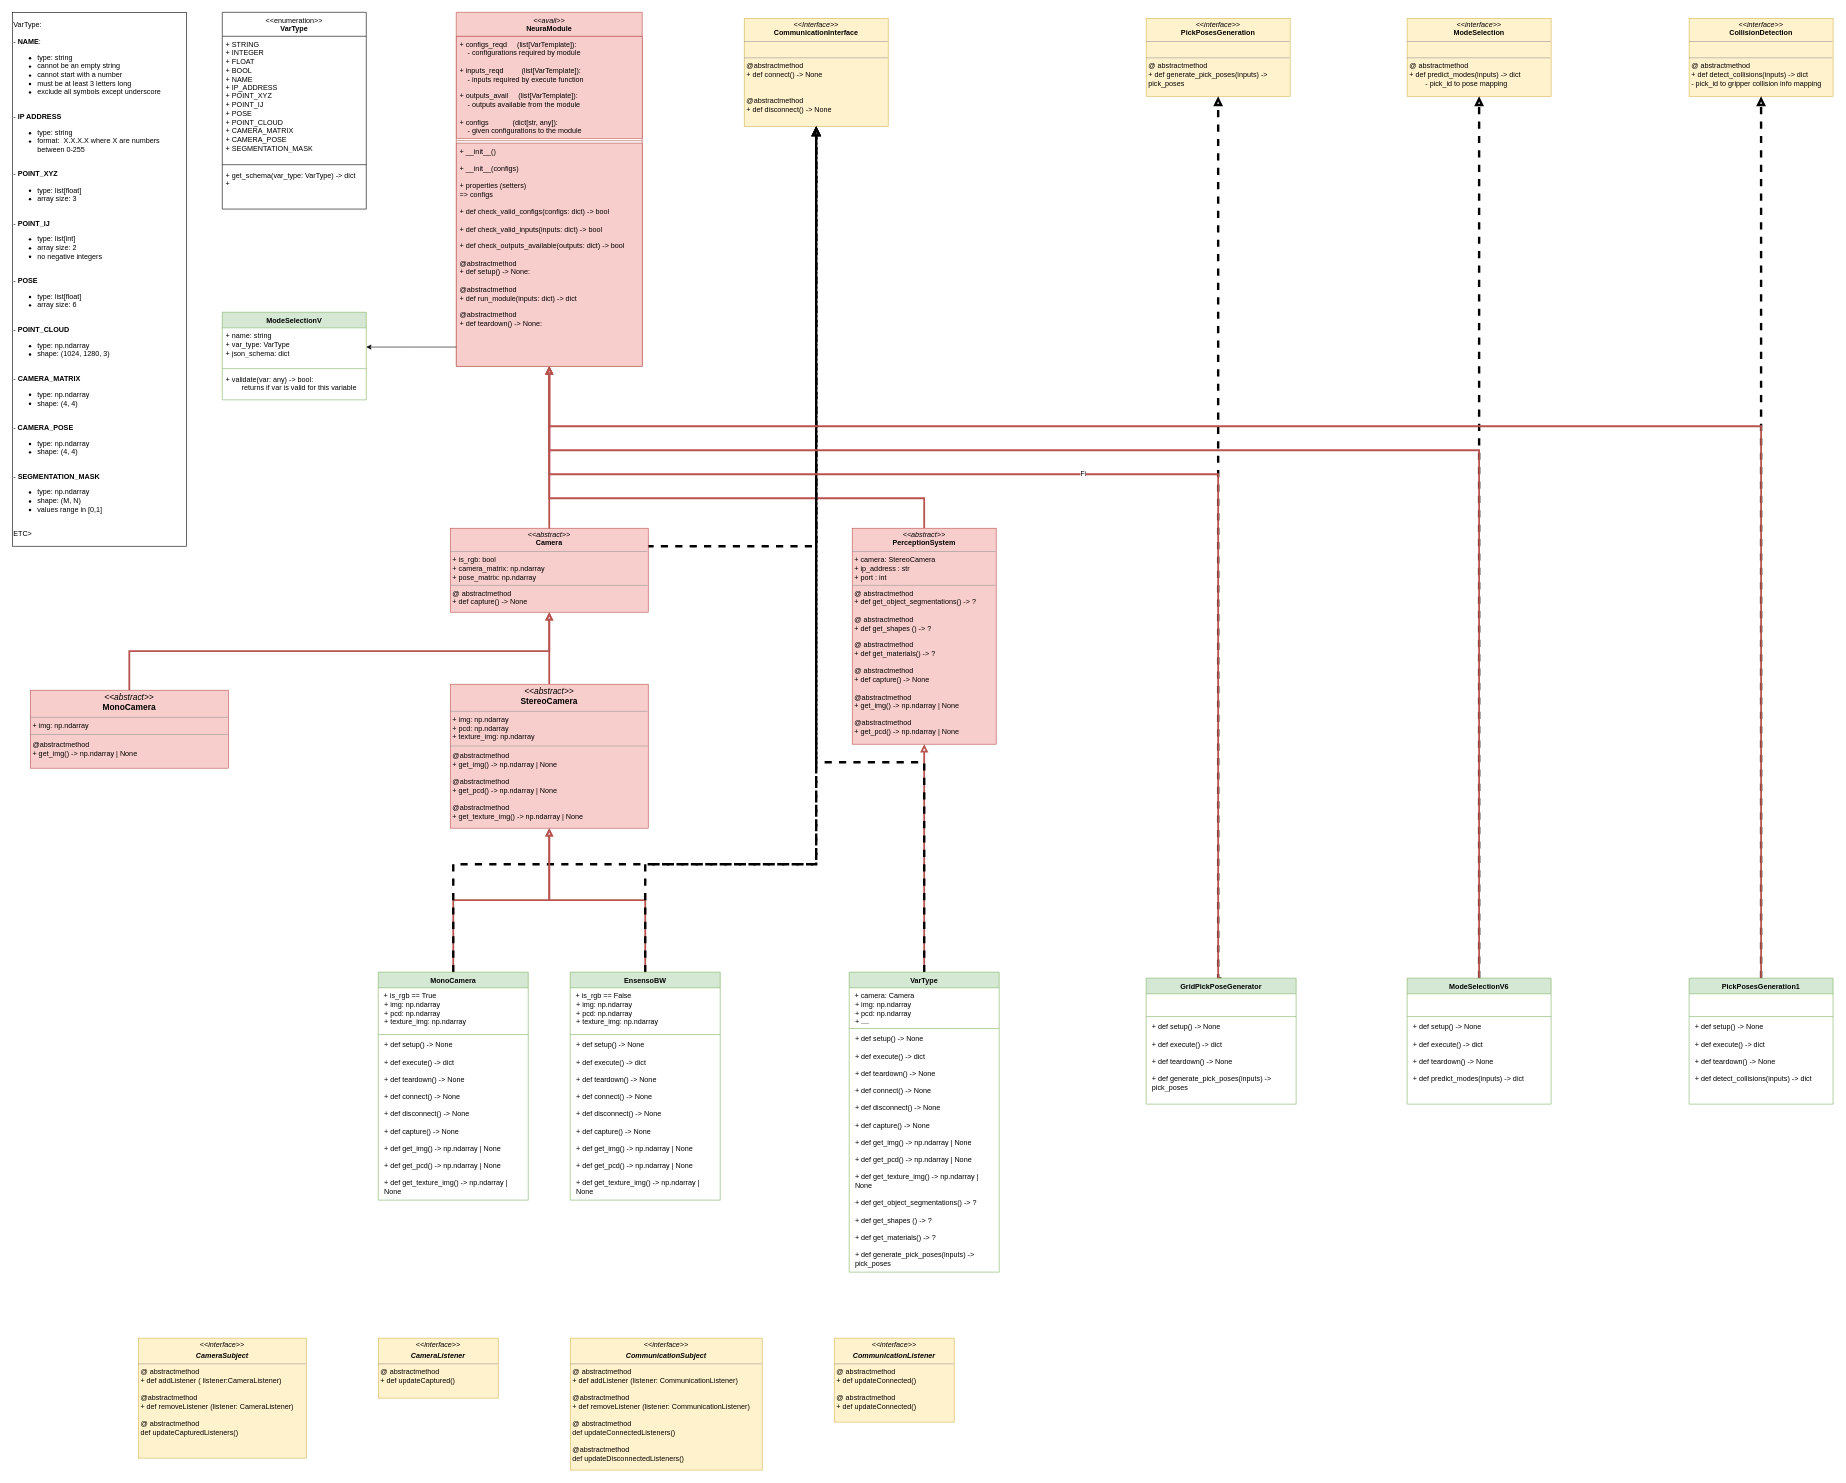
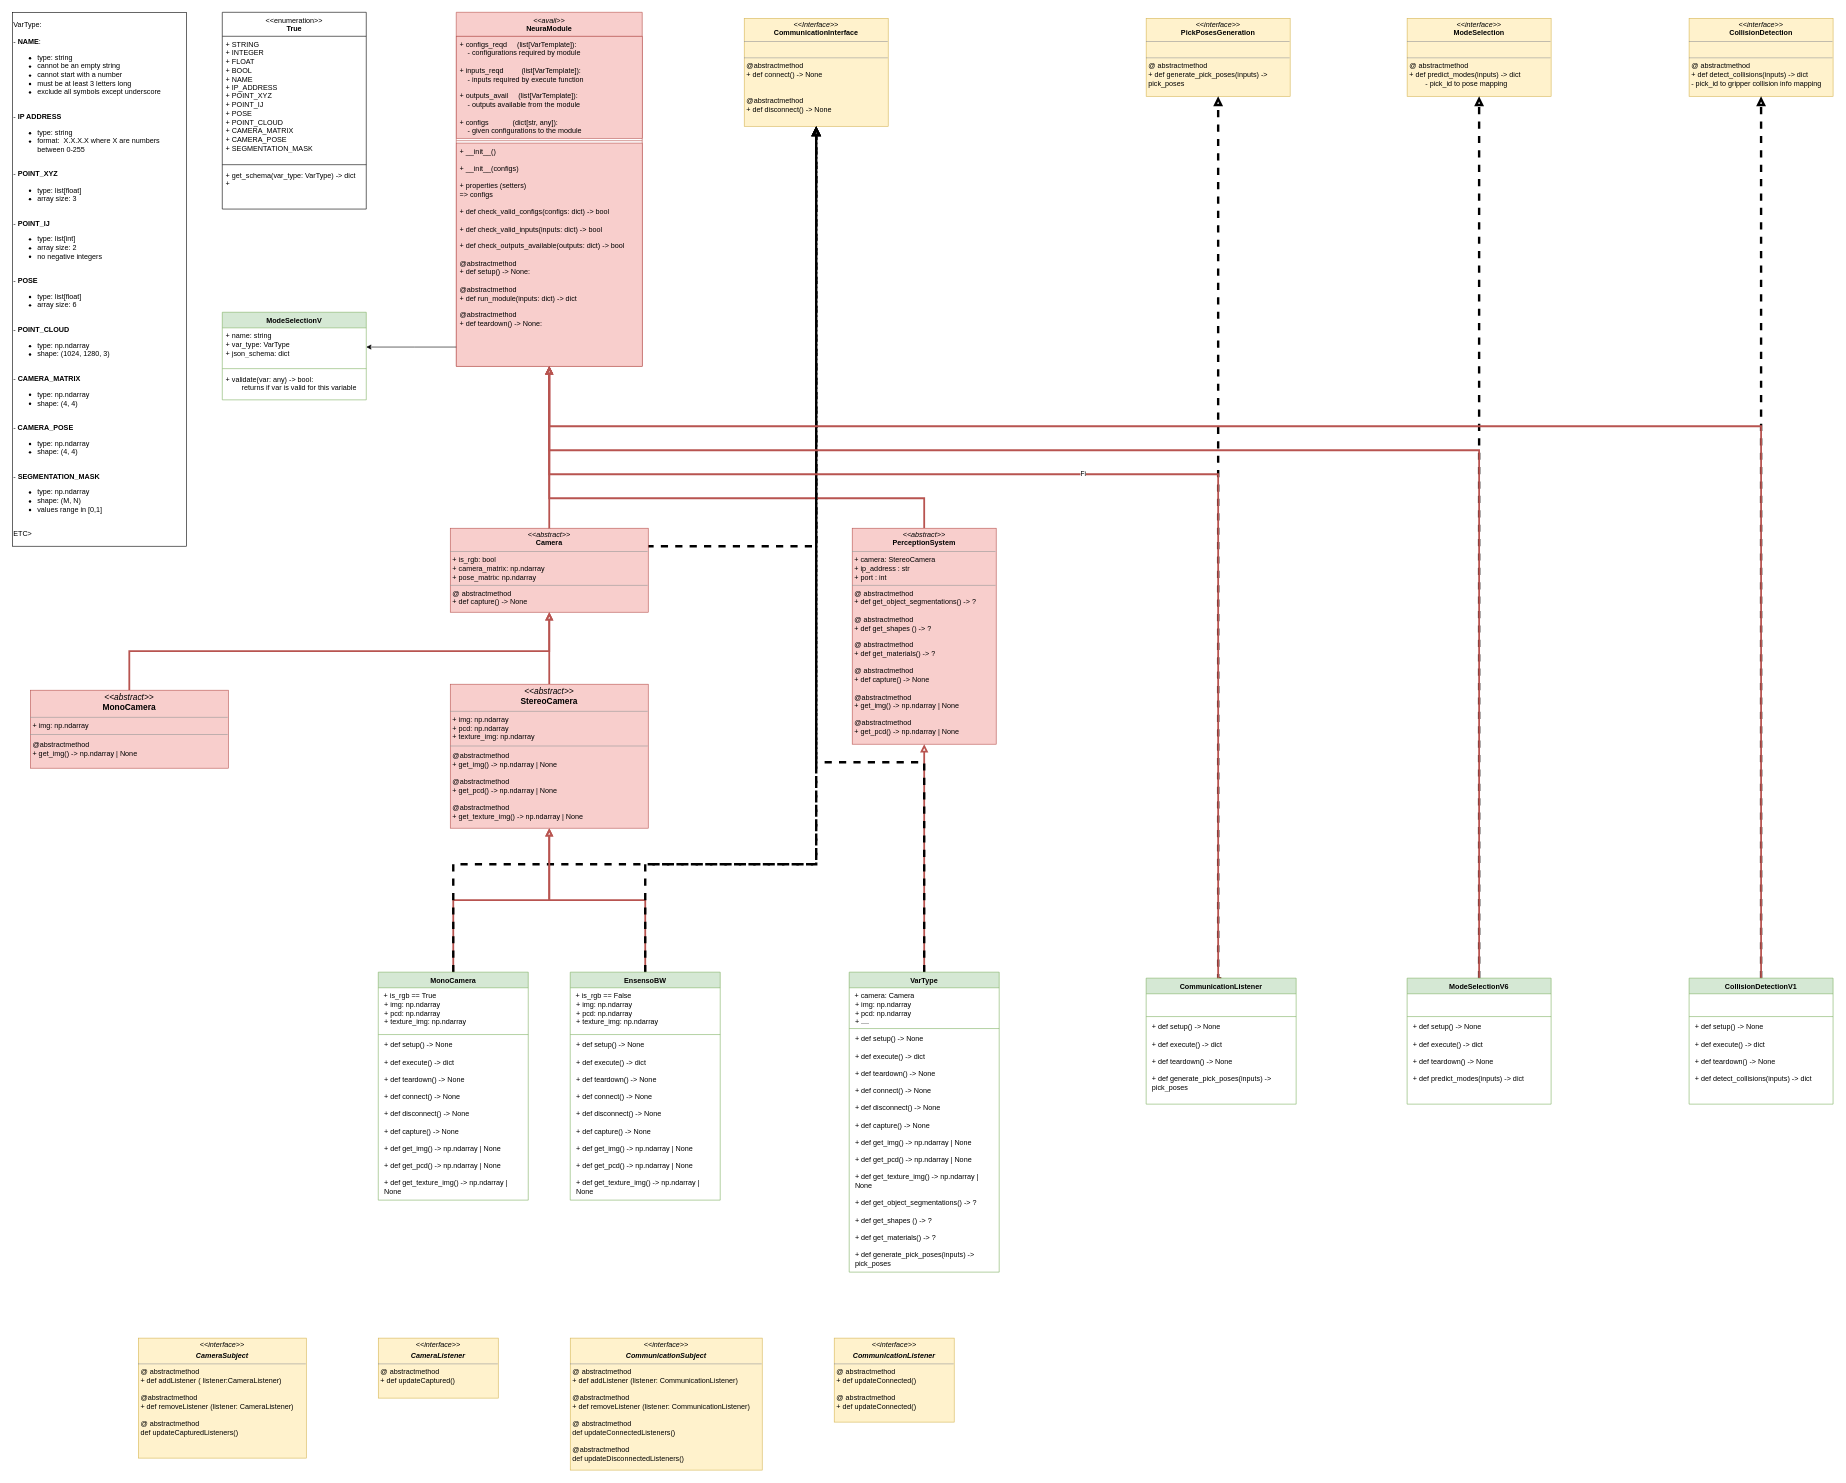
node "<<enumeration>> VarType": label "<<enumeration>> VarType" -> "<<enumeration>> True"
node "GridPickPoseGenerator": label "GridPickPoseGenerator" -> "CommunicationListener"
node "PickPosesGeneration1": label "PickPosesGeneration1" -> "CollisionDetectionV1"
